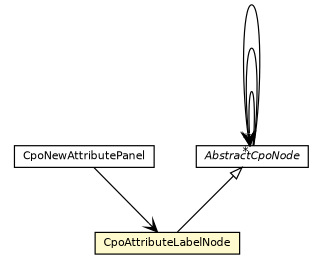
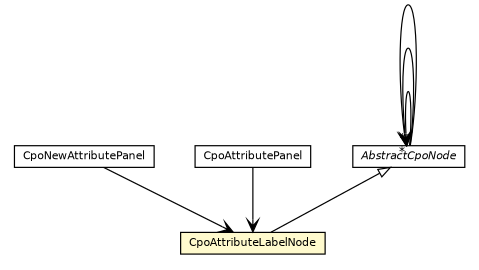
node "CpoAttributePanel": added
